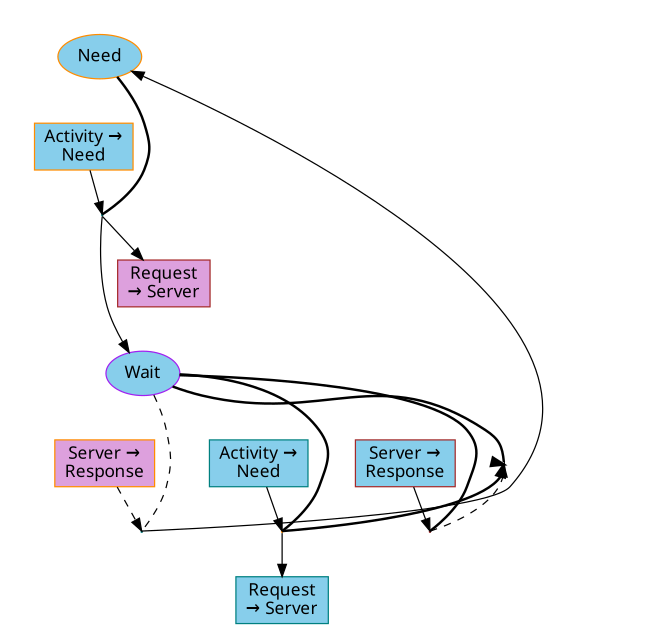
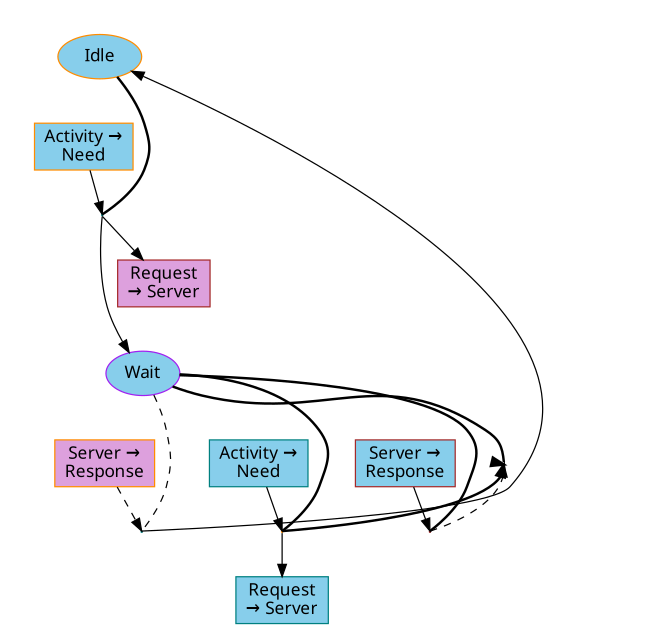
node "Need": label "Need" -> "Idle"
